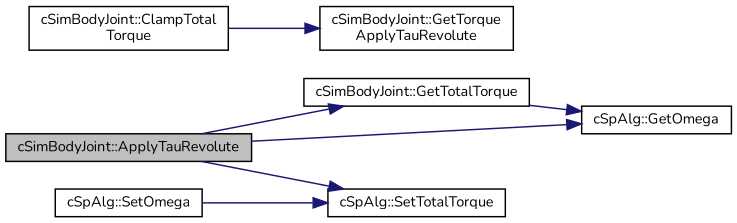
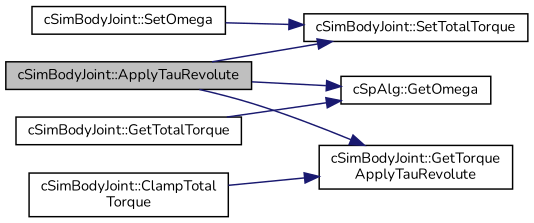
edge "cSimBodyJoint::ApplyTauRevolute" -> "cSimBodyJoint::GetTotalTorque": now "cSimBodyJoint::ApplyTauRevolute" -> "cSimBodyJoint::GetTorque ApplyTauRevolute"
node "cSpAlg::SetOmega": label "cSpAlg::SetOmega" -> "cSimBodyJoint::SetOmega"
node "cSpAlg::SetTotalTorque": label "cSpAlg::SetTotalTorque" -> "cSimBodyJoint::SetTotalTorque"
